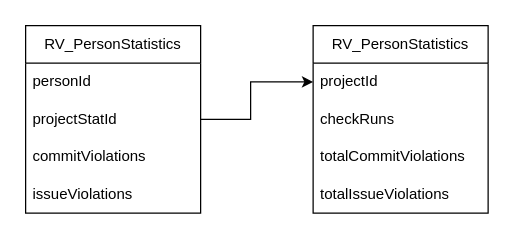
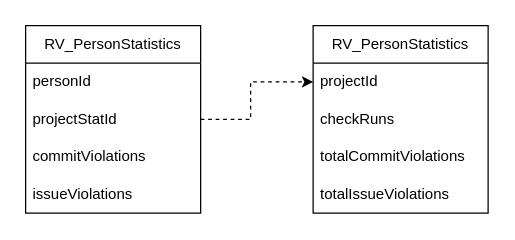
edge "projectStatId" -> "projectId": style solid -> dashed
